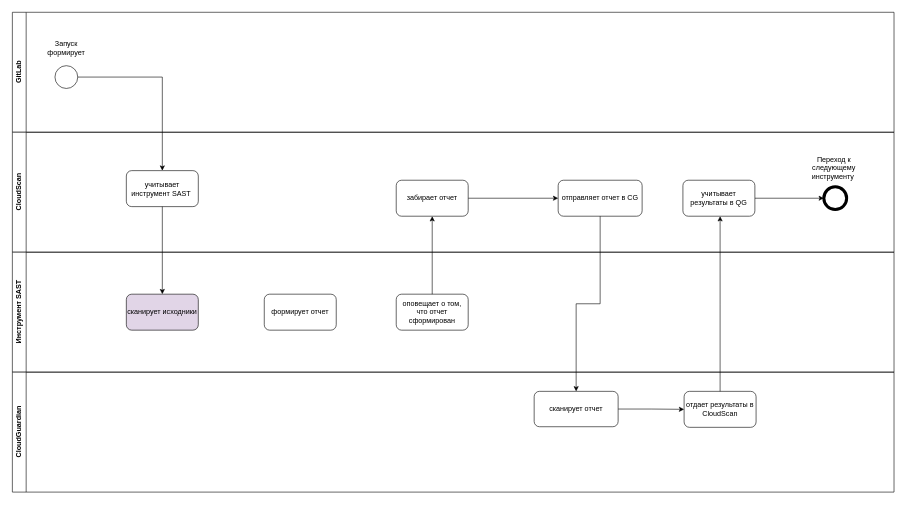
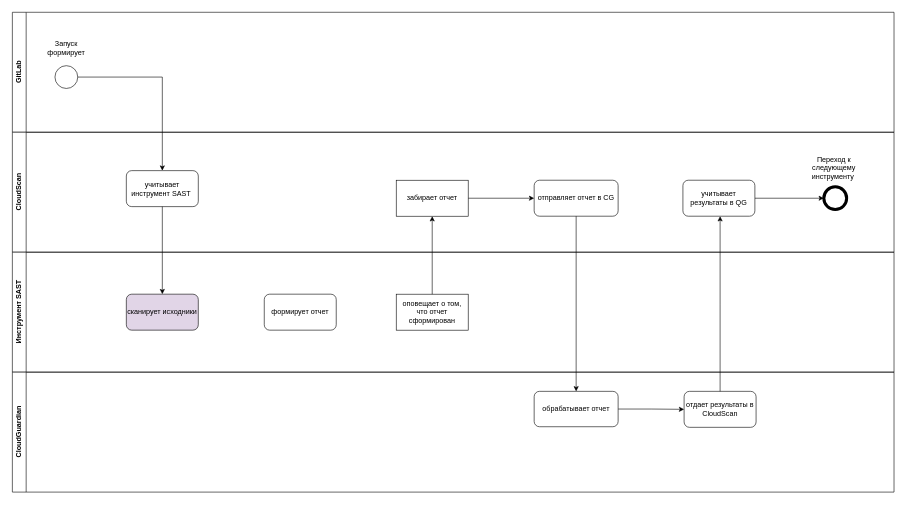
node "забирает отчет": shape rounded rectangle -> rectangle
node "отправляет отчет в CG": moved (600, 198) -> (576, 198)
node "оповещает о том, что отчет сформирован": shape rounded rectangle -> rectangle
node "сканирует отчет": label "сканирует отчет" -> "обрабатывает отчет"
